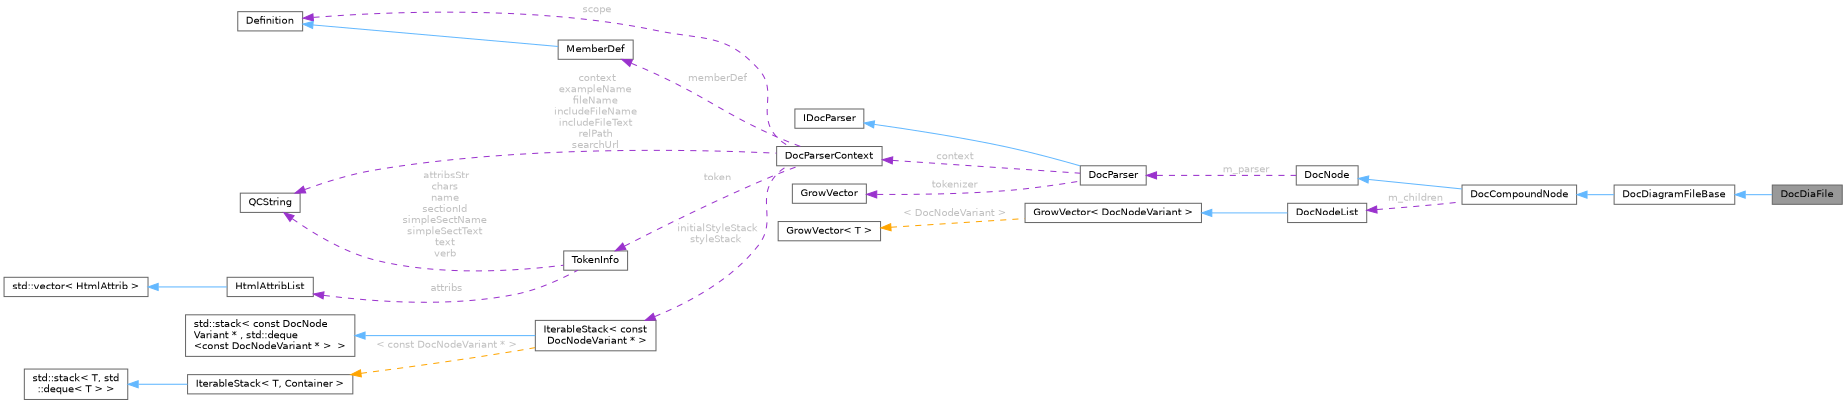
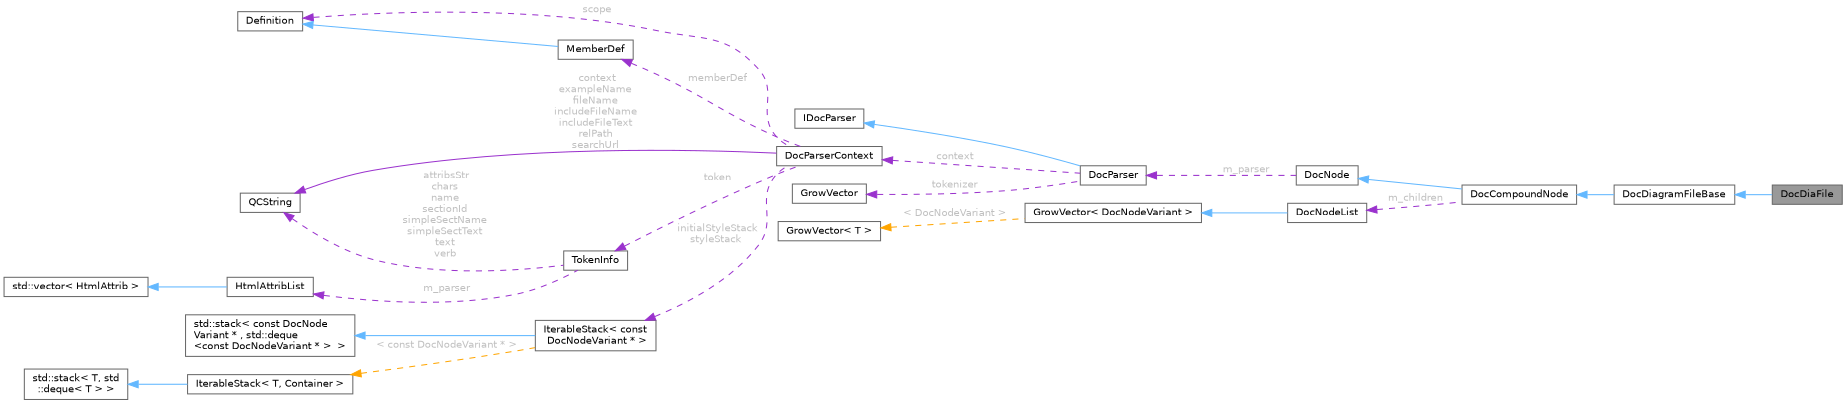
edge "DocParserContext" -> "QCString": style dashed -> solid
edge "TokenInfo" -> "HtmlAttribList": label " attribs" -> " m_parser"
